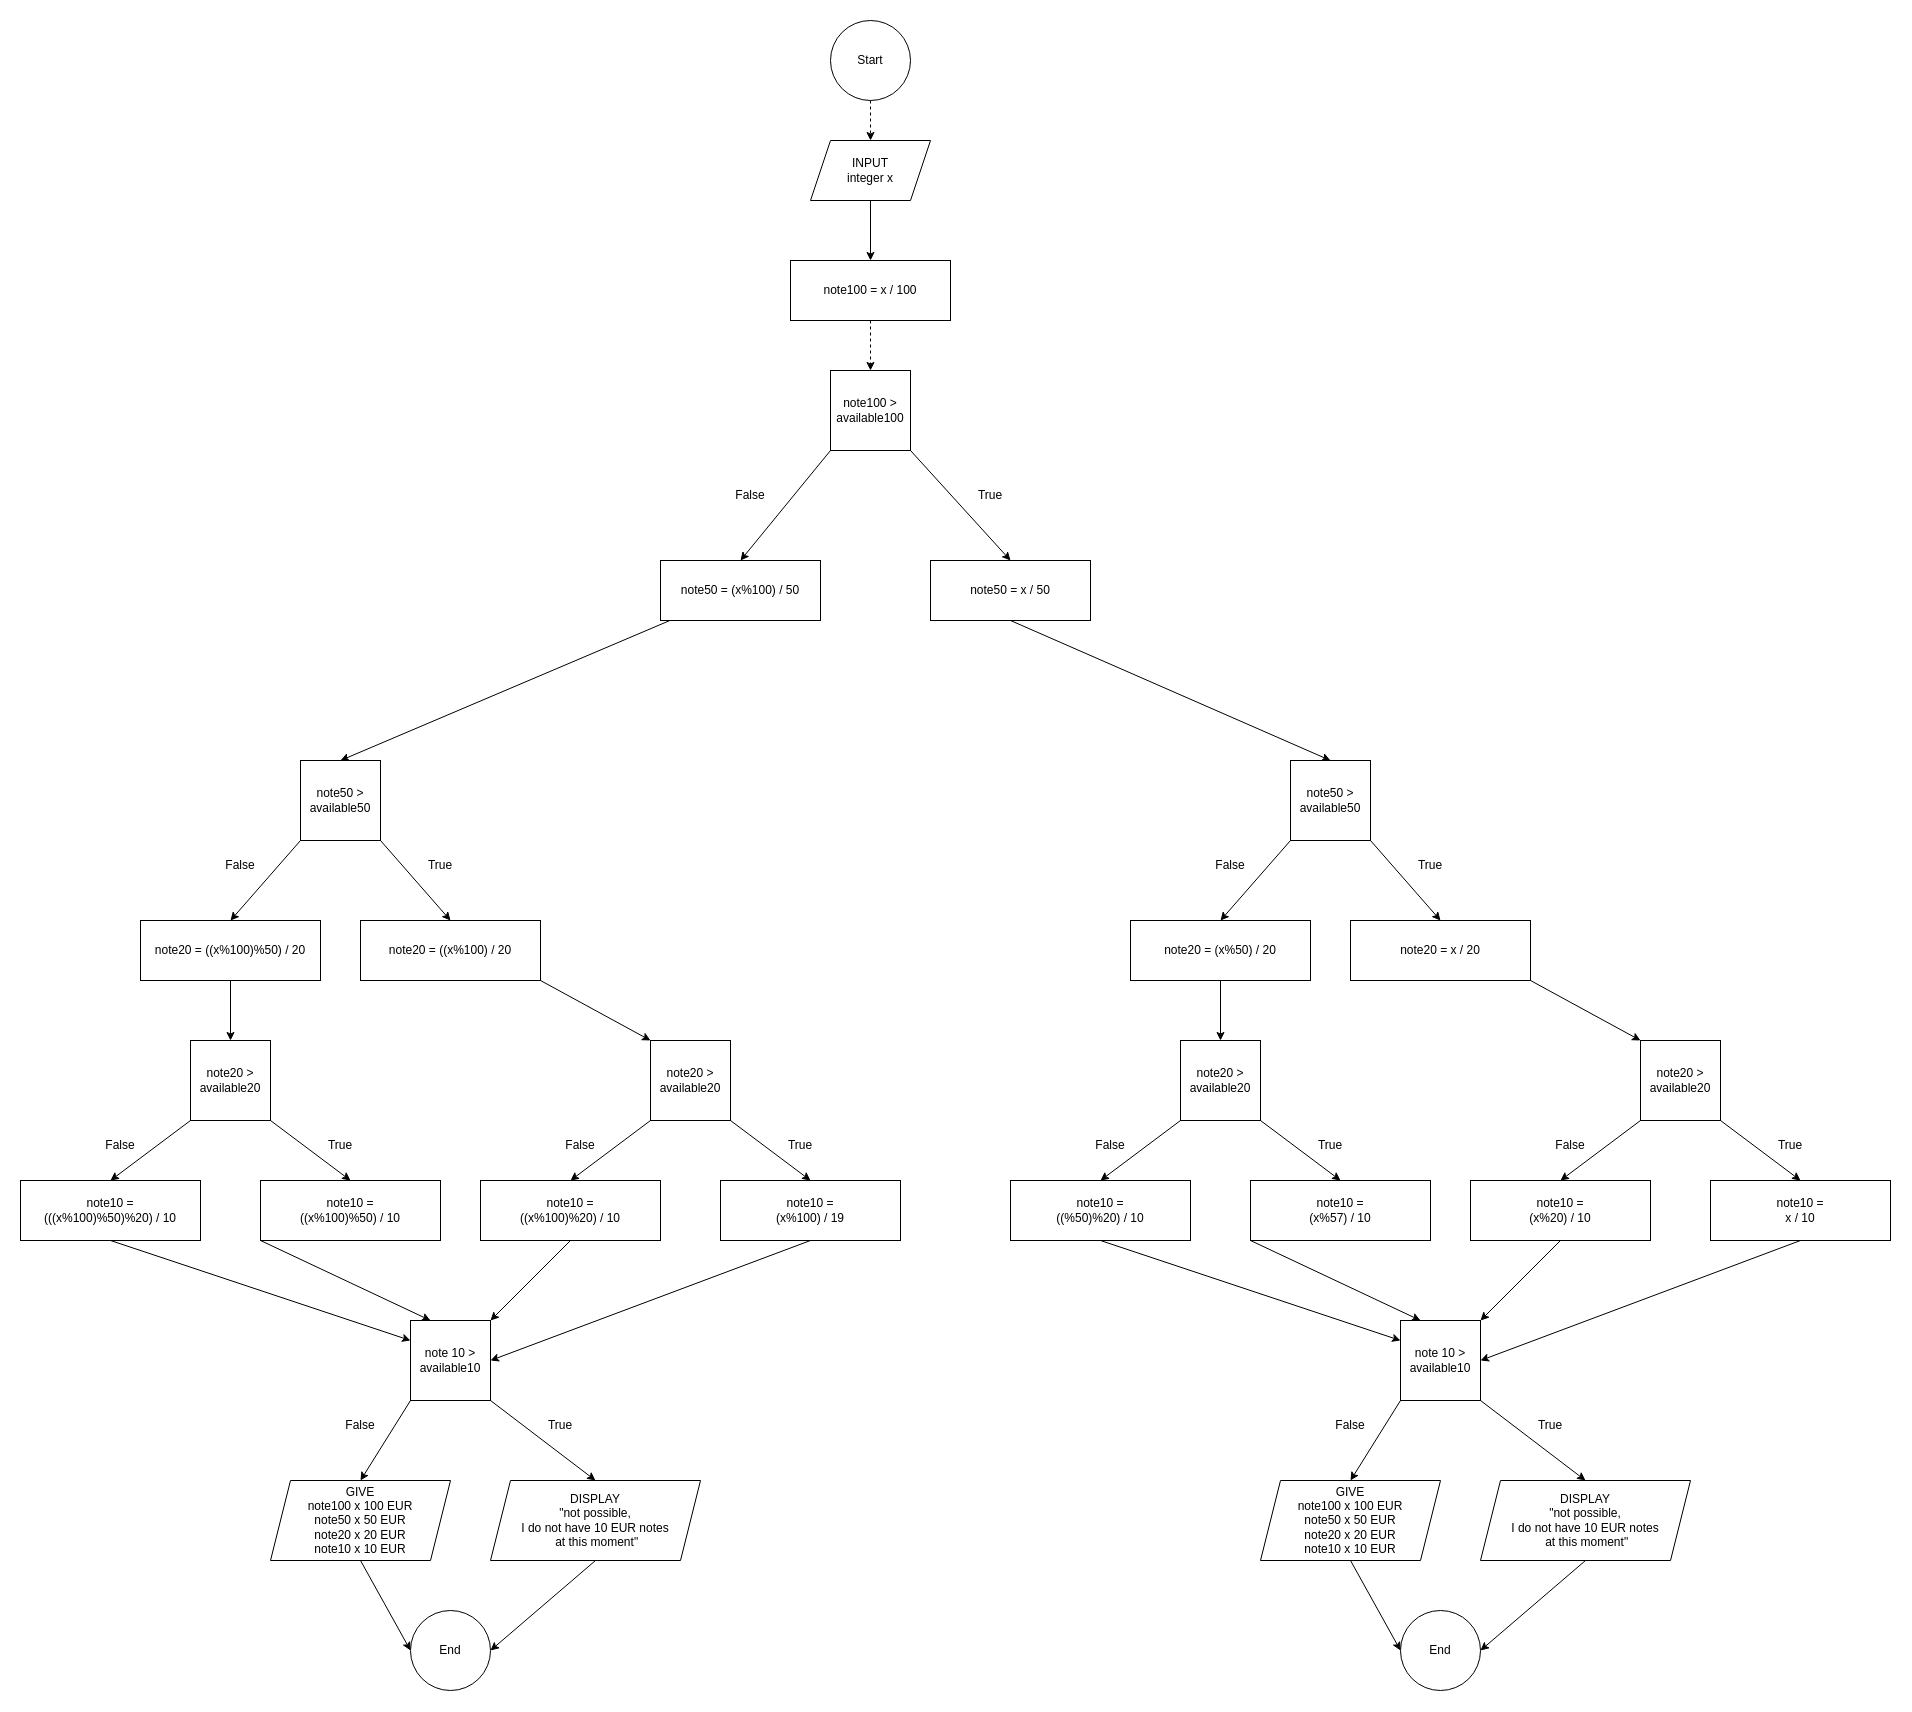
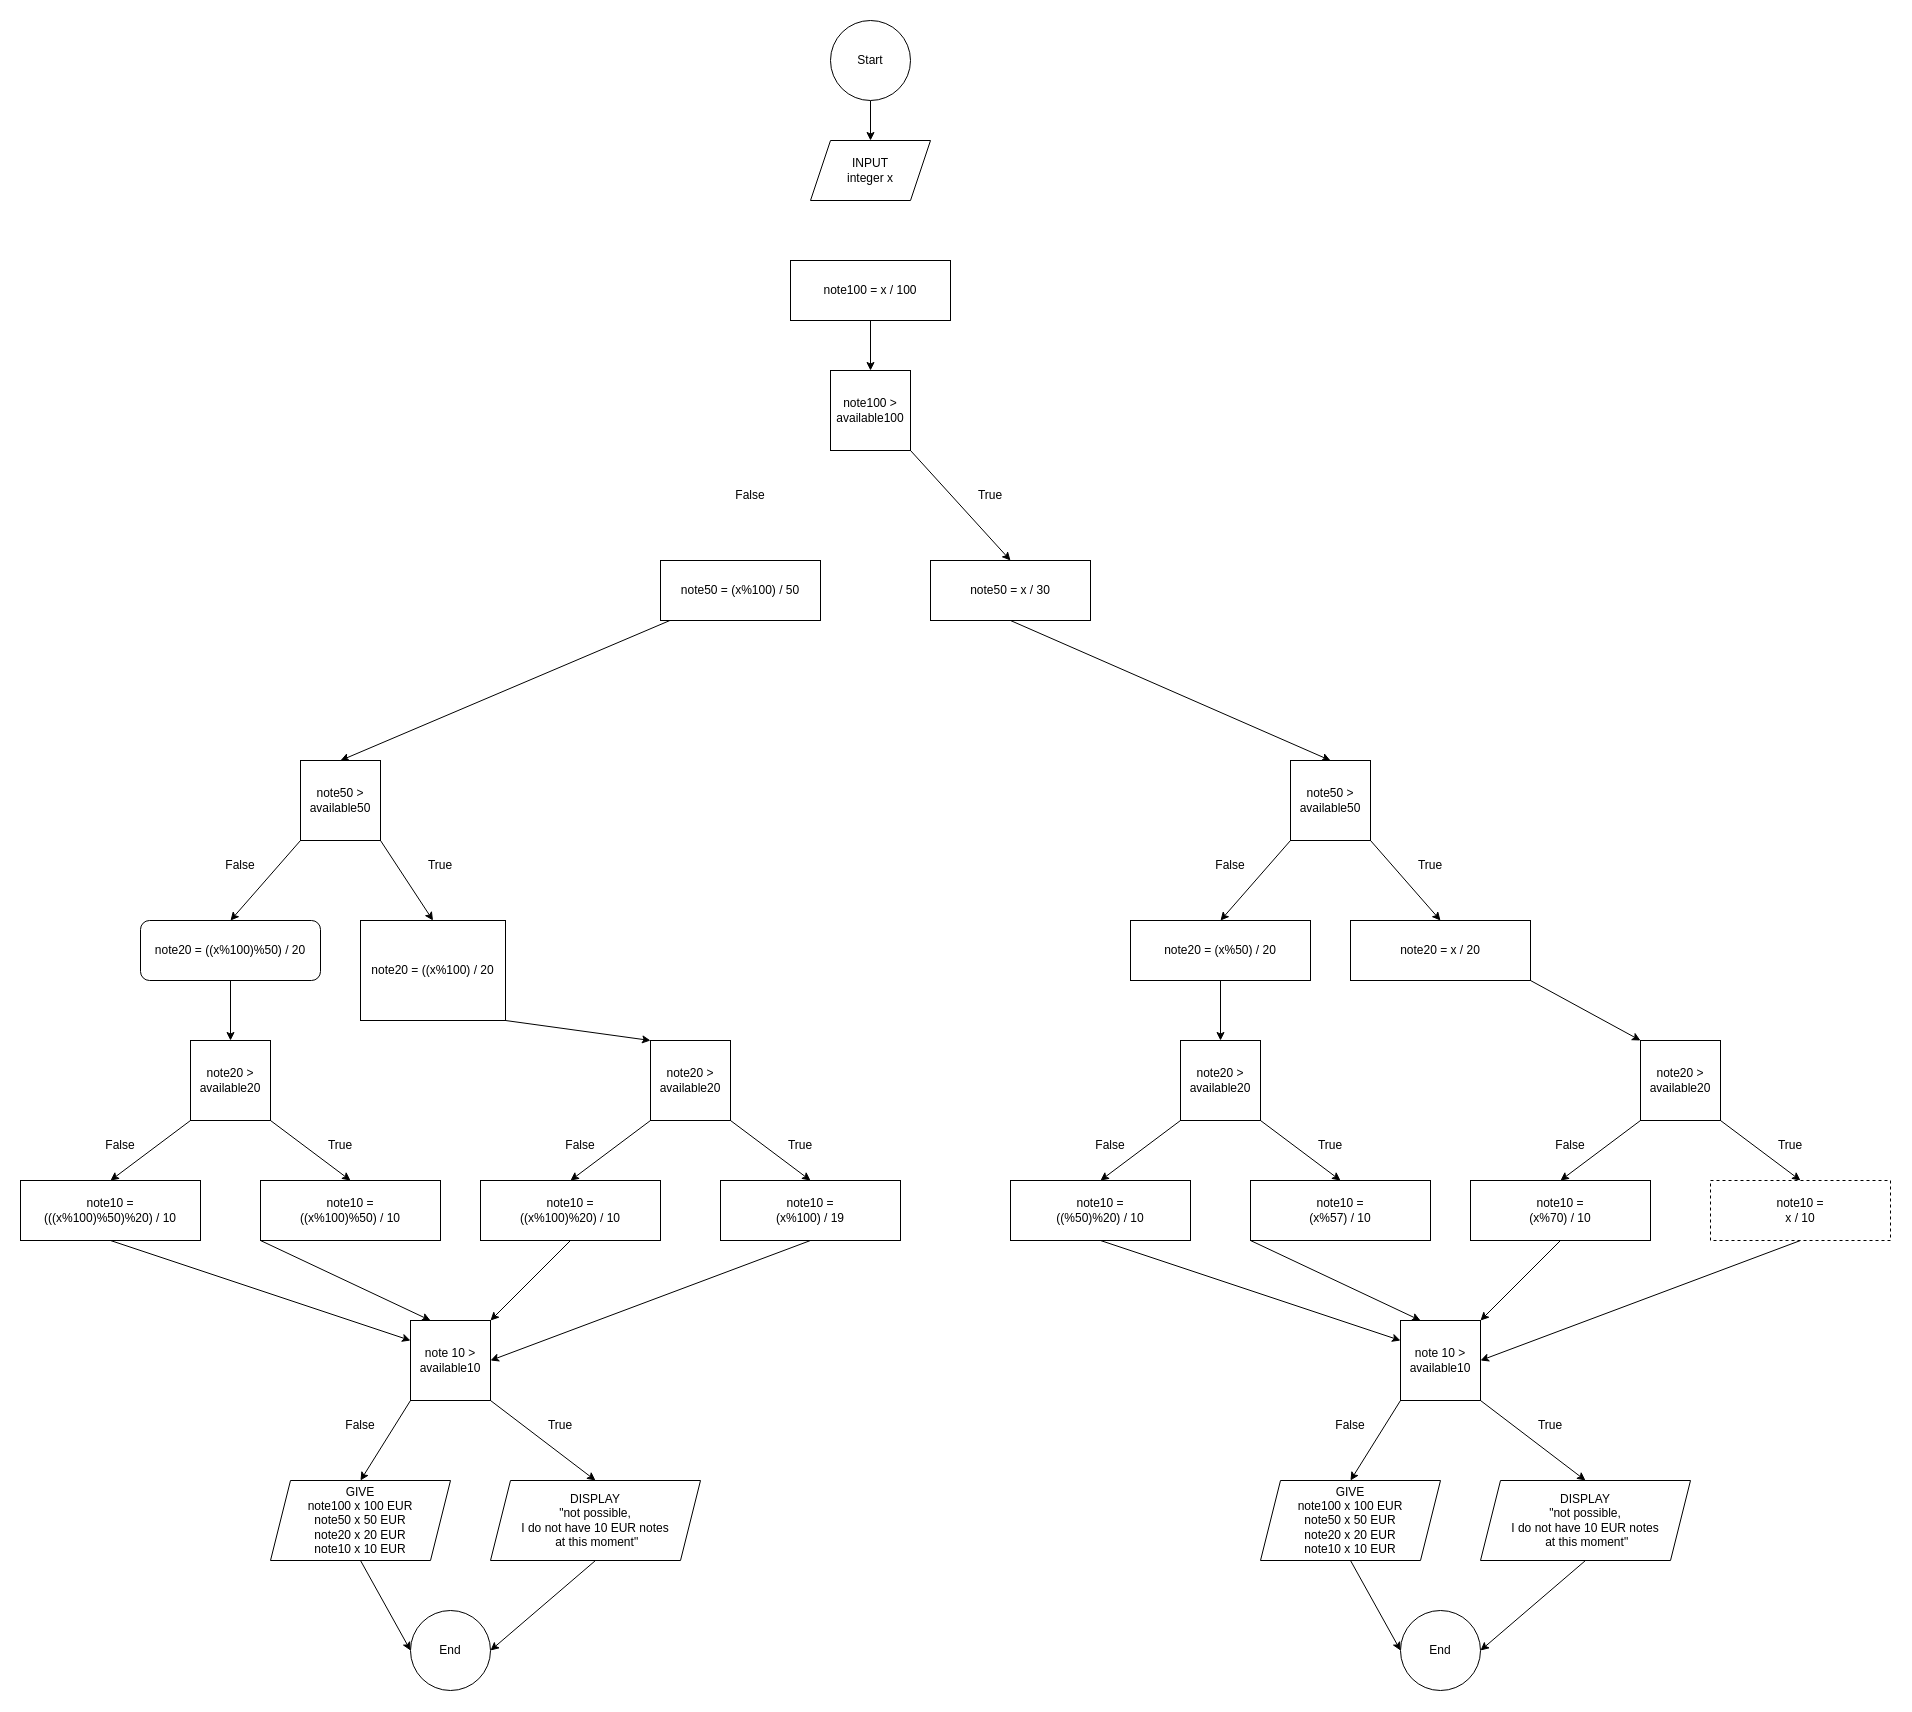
edge "Start" -> "INPUT integer x": style dashed -> solid
edge "INPUT integer x" -> "note100 = x / 100": removed
edge "note100 = x / 100" -> "note100 > available100": style dashed -> solid
edge "note100 > available100" -> "note50 = (x%100) / 50": removed
node "note50 = x / 50": label "note50 = x / 50" -> "note50 = x / 30"
node "note20 = ((x%100)%50) / 20": shape rectangle -> rounded rectangle
node "note20 = ((x%100) / 20": size 180x60 -> 145x100
node "note10 = (x%20) / 10": label "note10 = (x%20) / 10" -> "note10 = (x%70) / 10"
node "note10 = x / 10": style solid -> dashed
